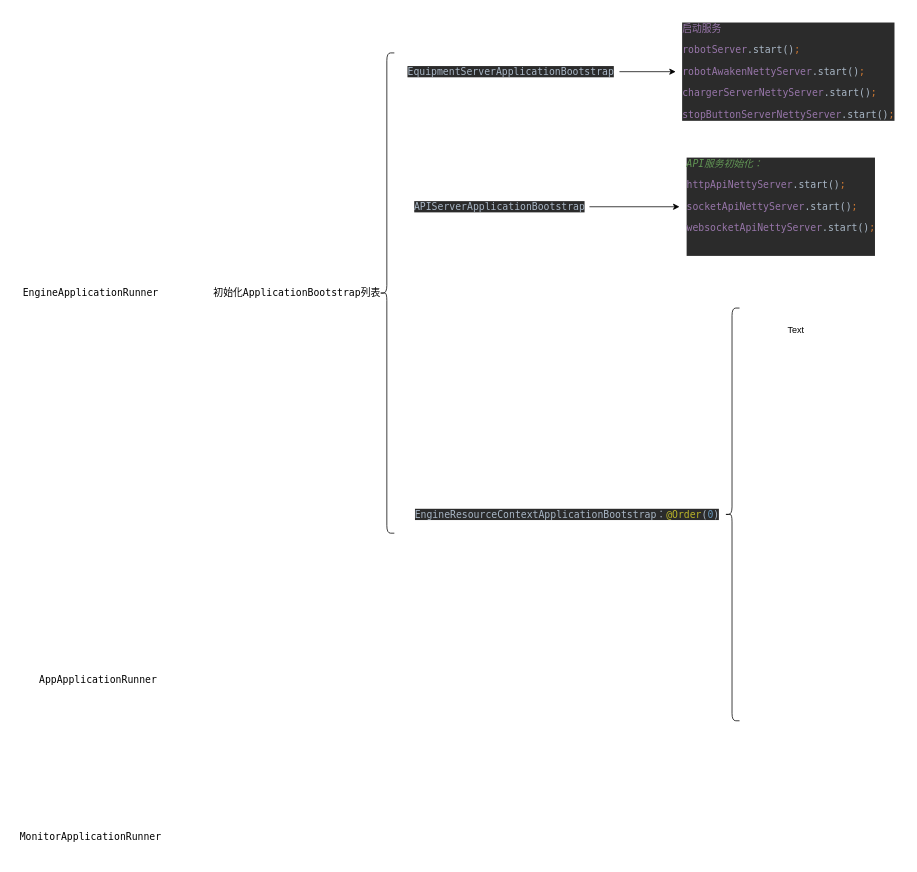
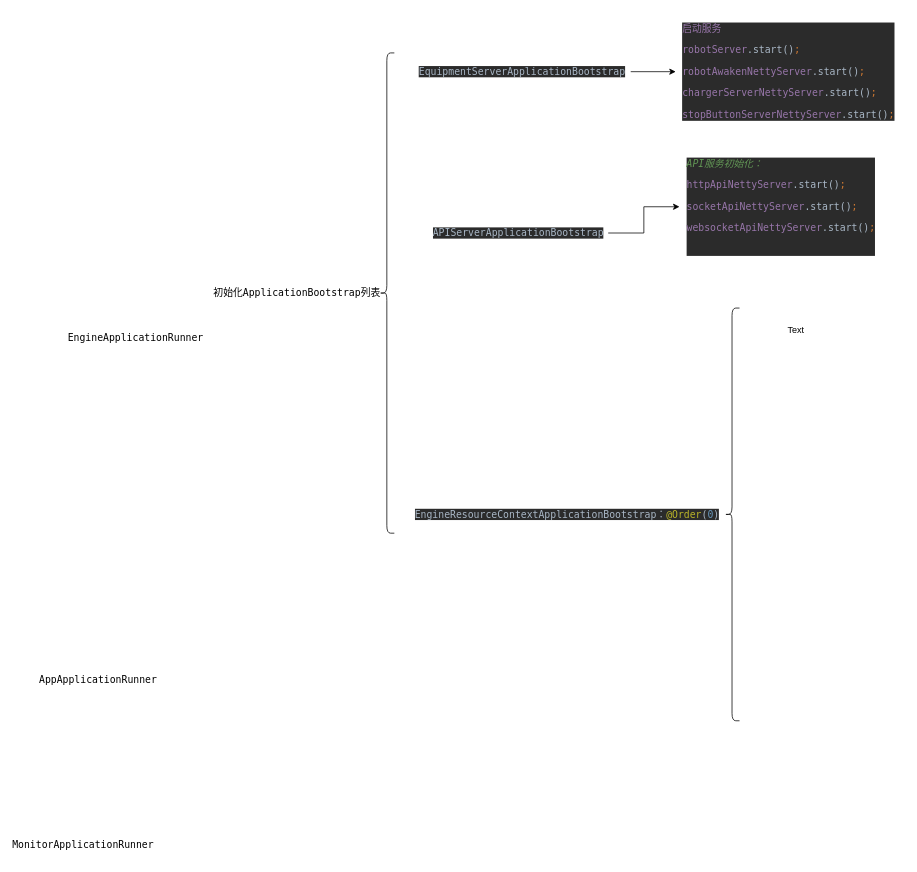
node "EquipmentServerApplicationBootstrap": moved (510, 72) -> (522, 72)
node "APIServerApplicationBootstrap": moved (499, 207) -> (518, 233)
node "EngineApplicationRunner": moved (90, 293) -> (135, 338)
node "MonitorApplicationRunner": moved (90, 837) -> (83, 844)
